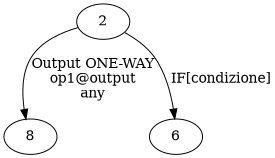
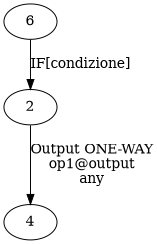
edge "2" -> "6": reversed
node "8": label "8" -> "4"
